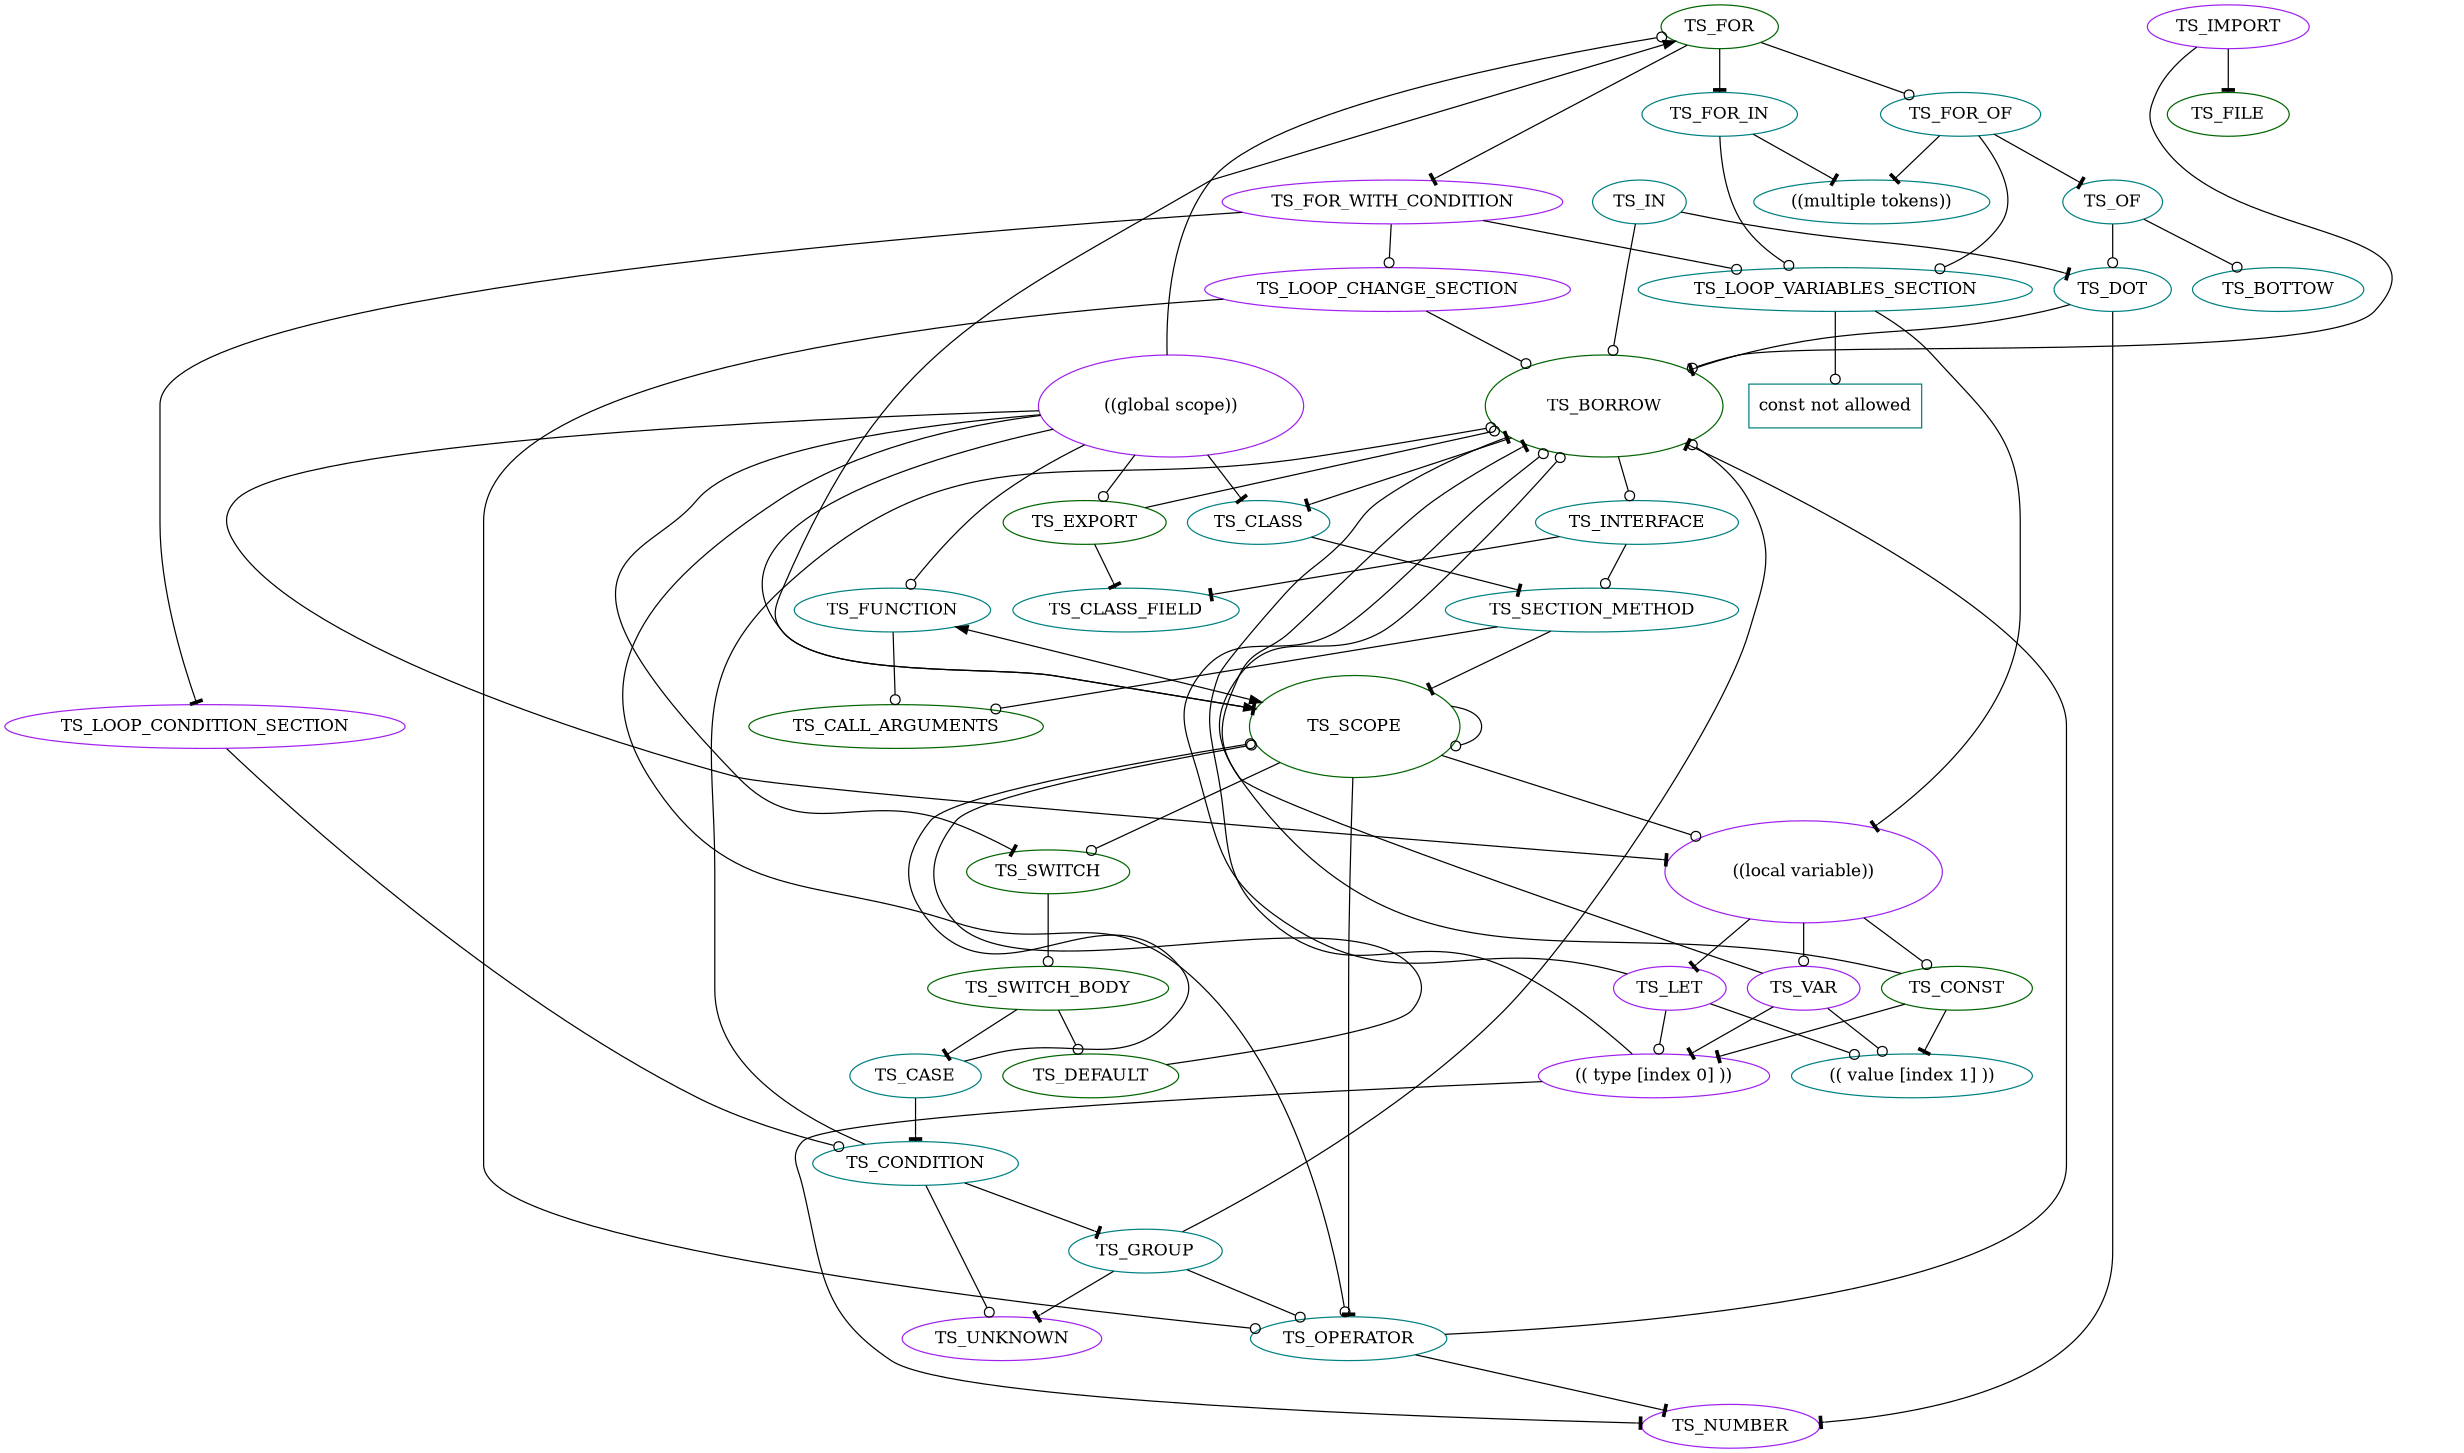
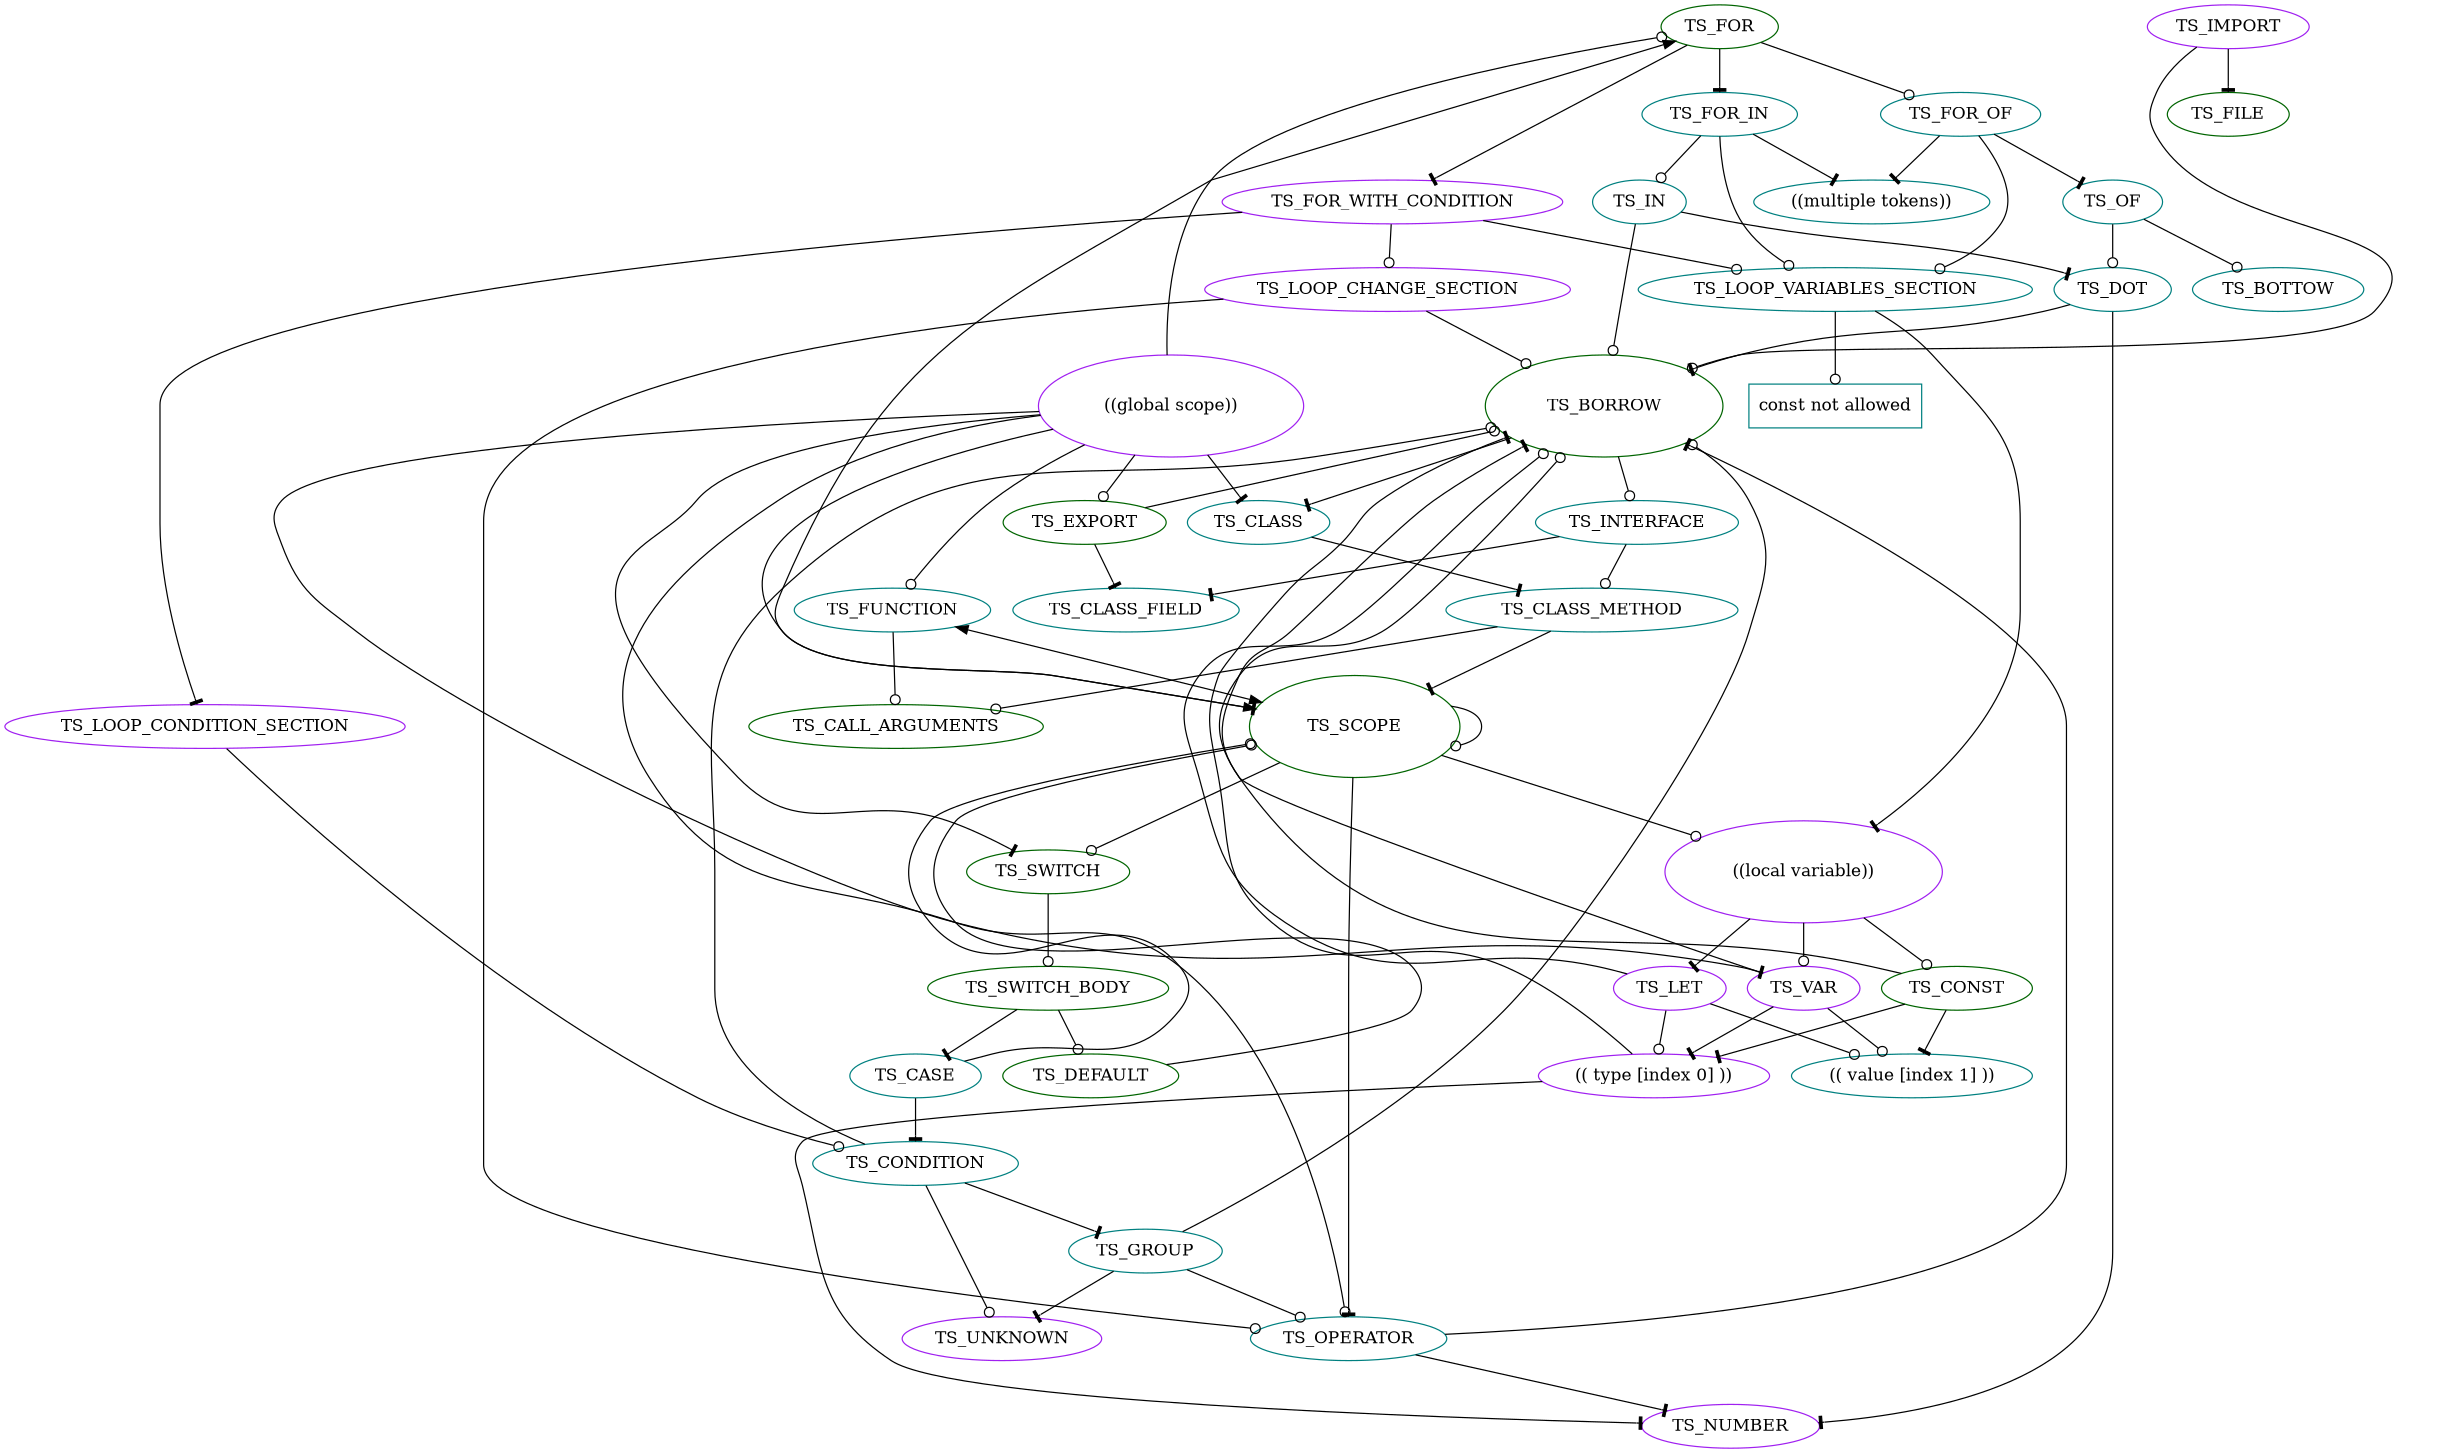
edge "TS_FOR_IN" -> "TS_IN": added
node "TS_SECTION_METHOD": label "TS_SECTION_METHOD" -> "TS_CLASS_METHOD"
edge "((global scope))" -> "((local variable))": now "((global scope))" -> "TS_VAR"
